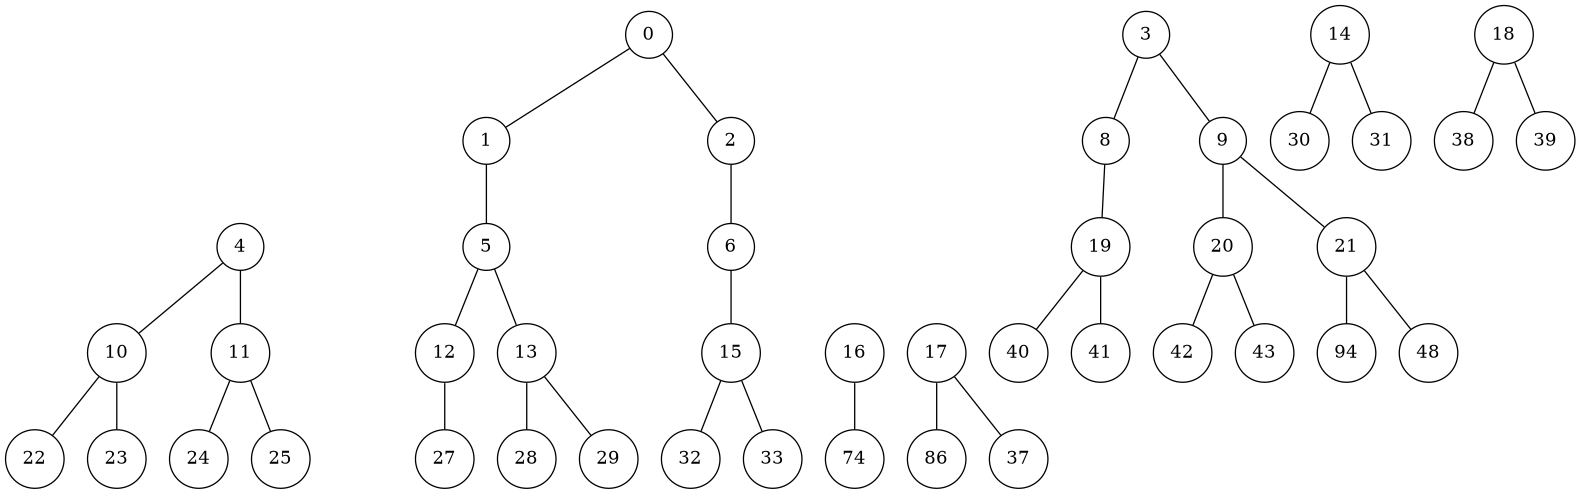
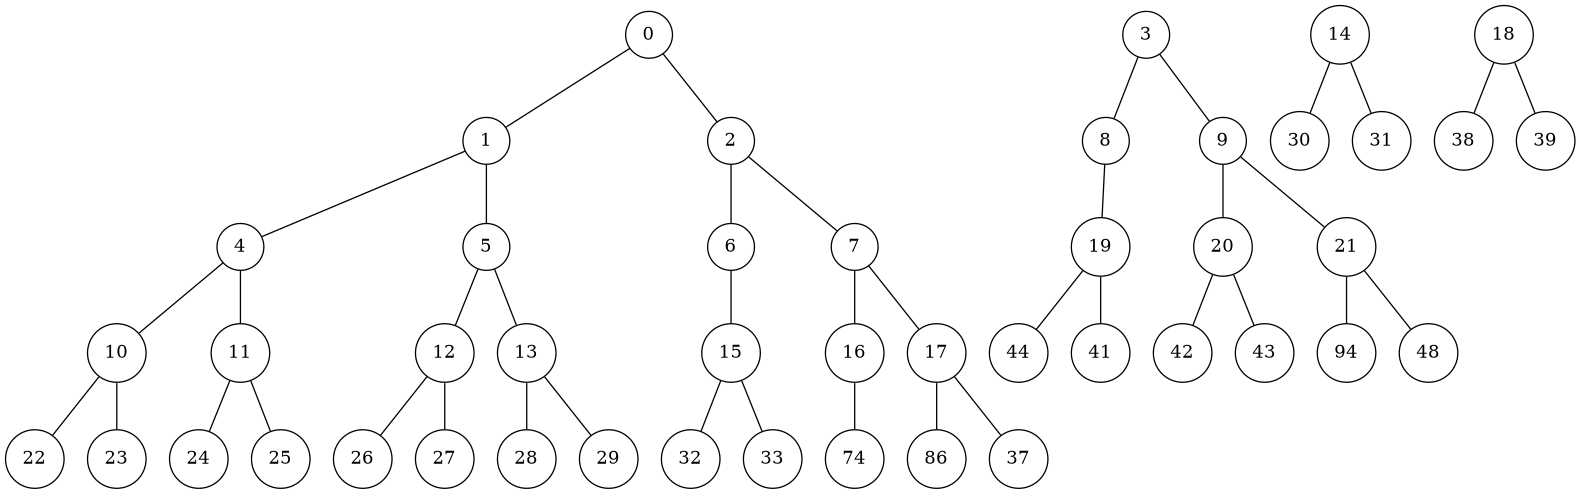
edge "1" -- "4": added
node "7": added
node "40": label "40" -> "44"
node "26": added
